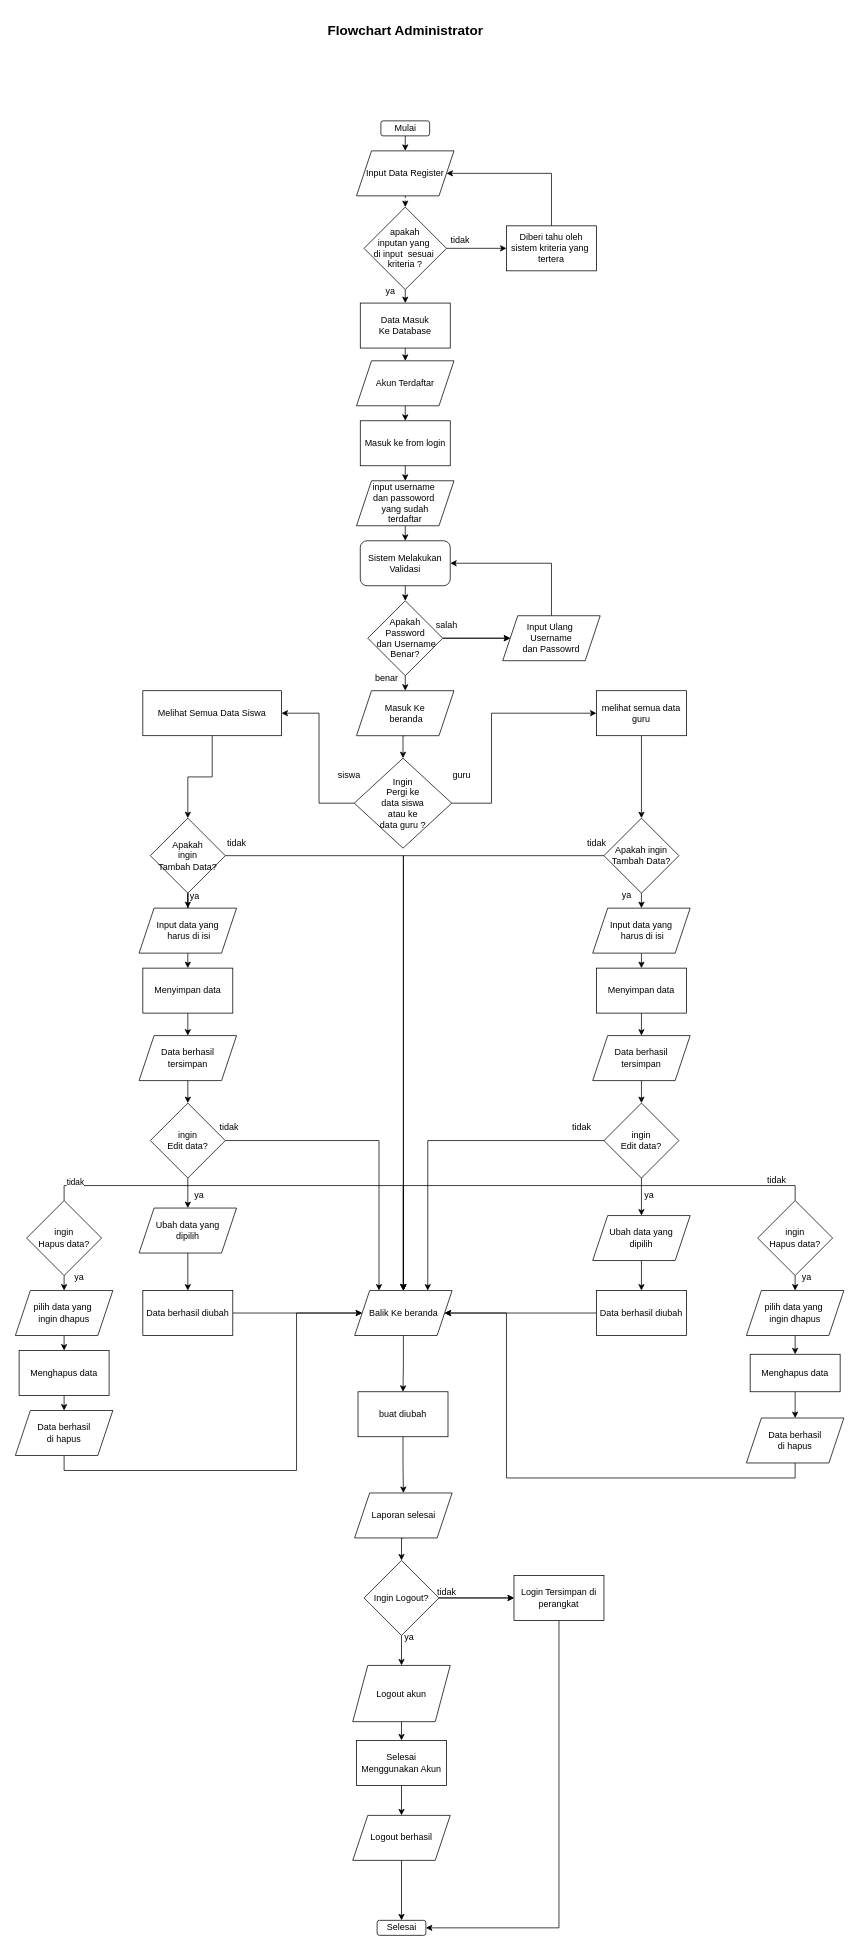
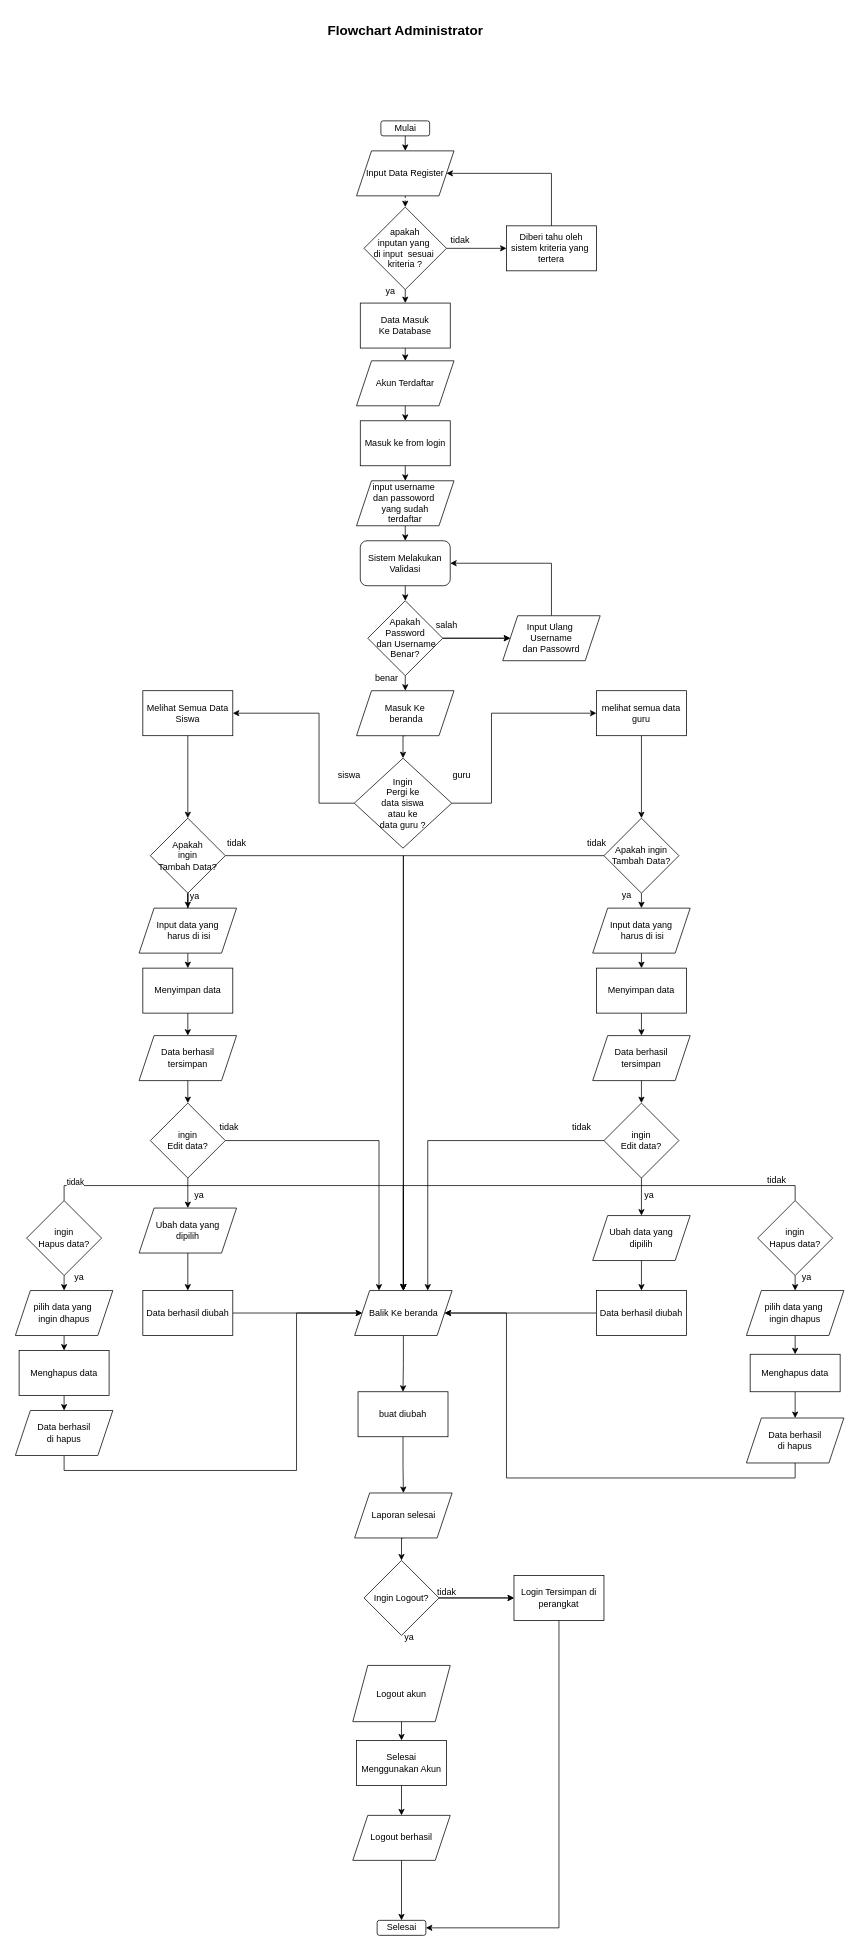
node "Melihat Semua Data Siswa": size 139x45 -> 90x45
edge "Ingin Logout?" -> "Logout akun": removed
